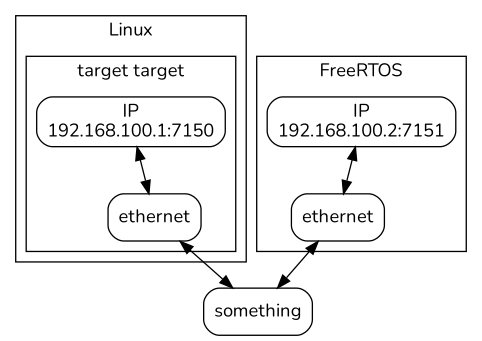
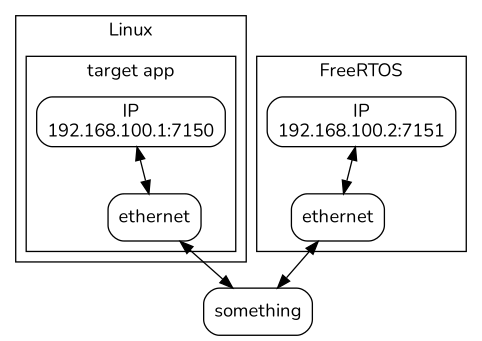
cluster "target target": label "target target" -> "target app"
